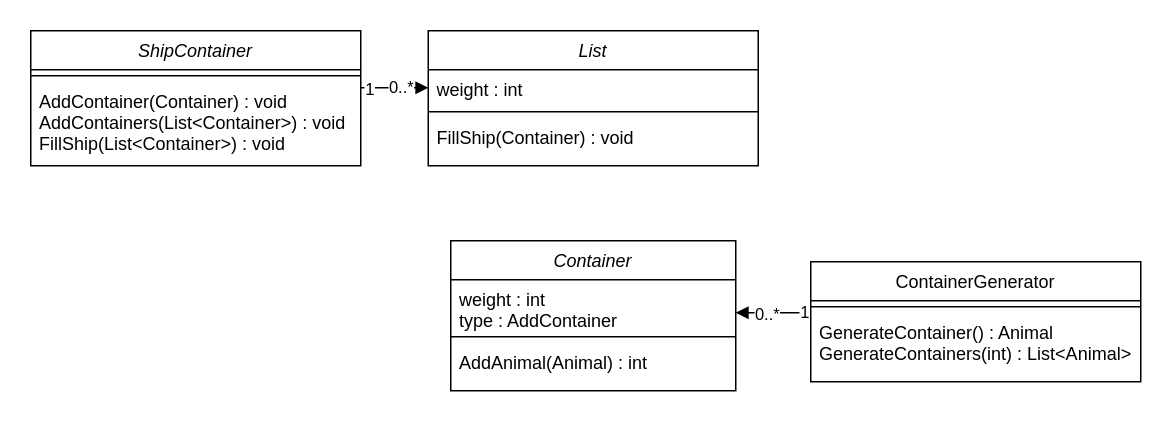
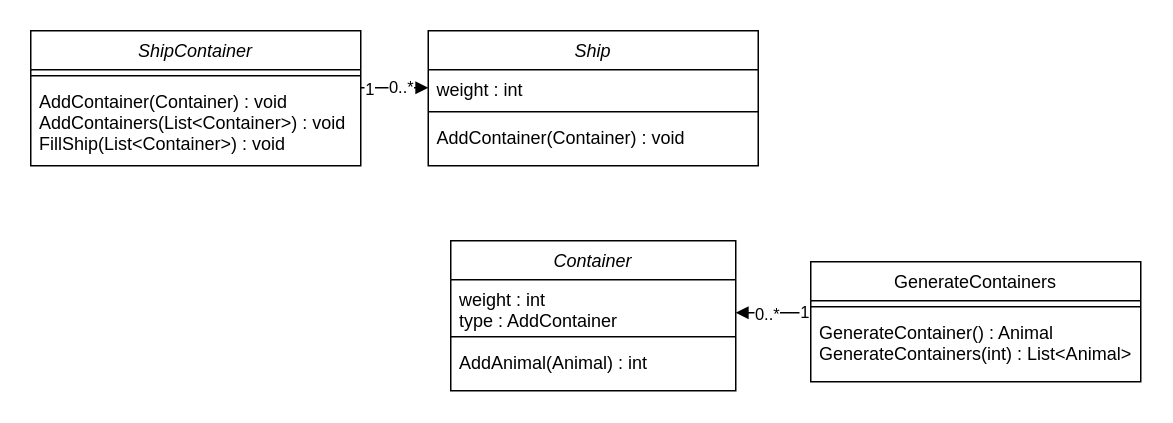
node "List": label "List" -> "Ship"
node "FillShip(Container) : void": label "FillShip(Container) : void" -> "AddContainer(Container) : void"
node "ContainerGenerator": label "ContainerGenerator" -> "GenerateContainers"
